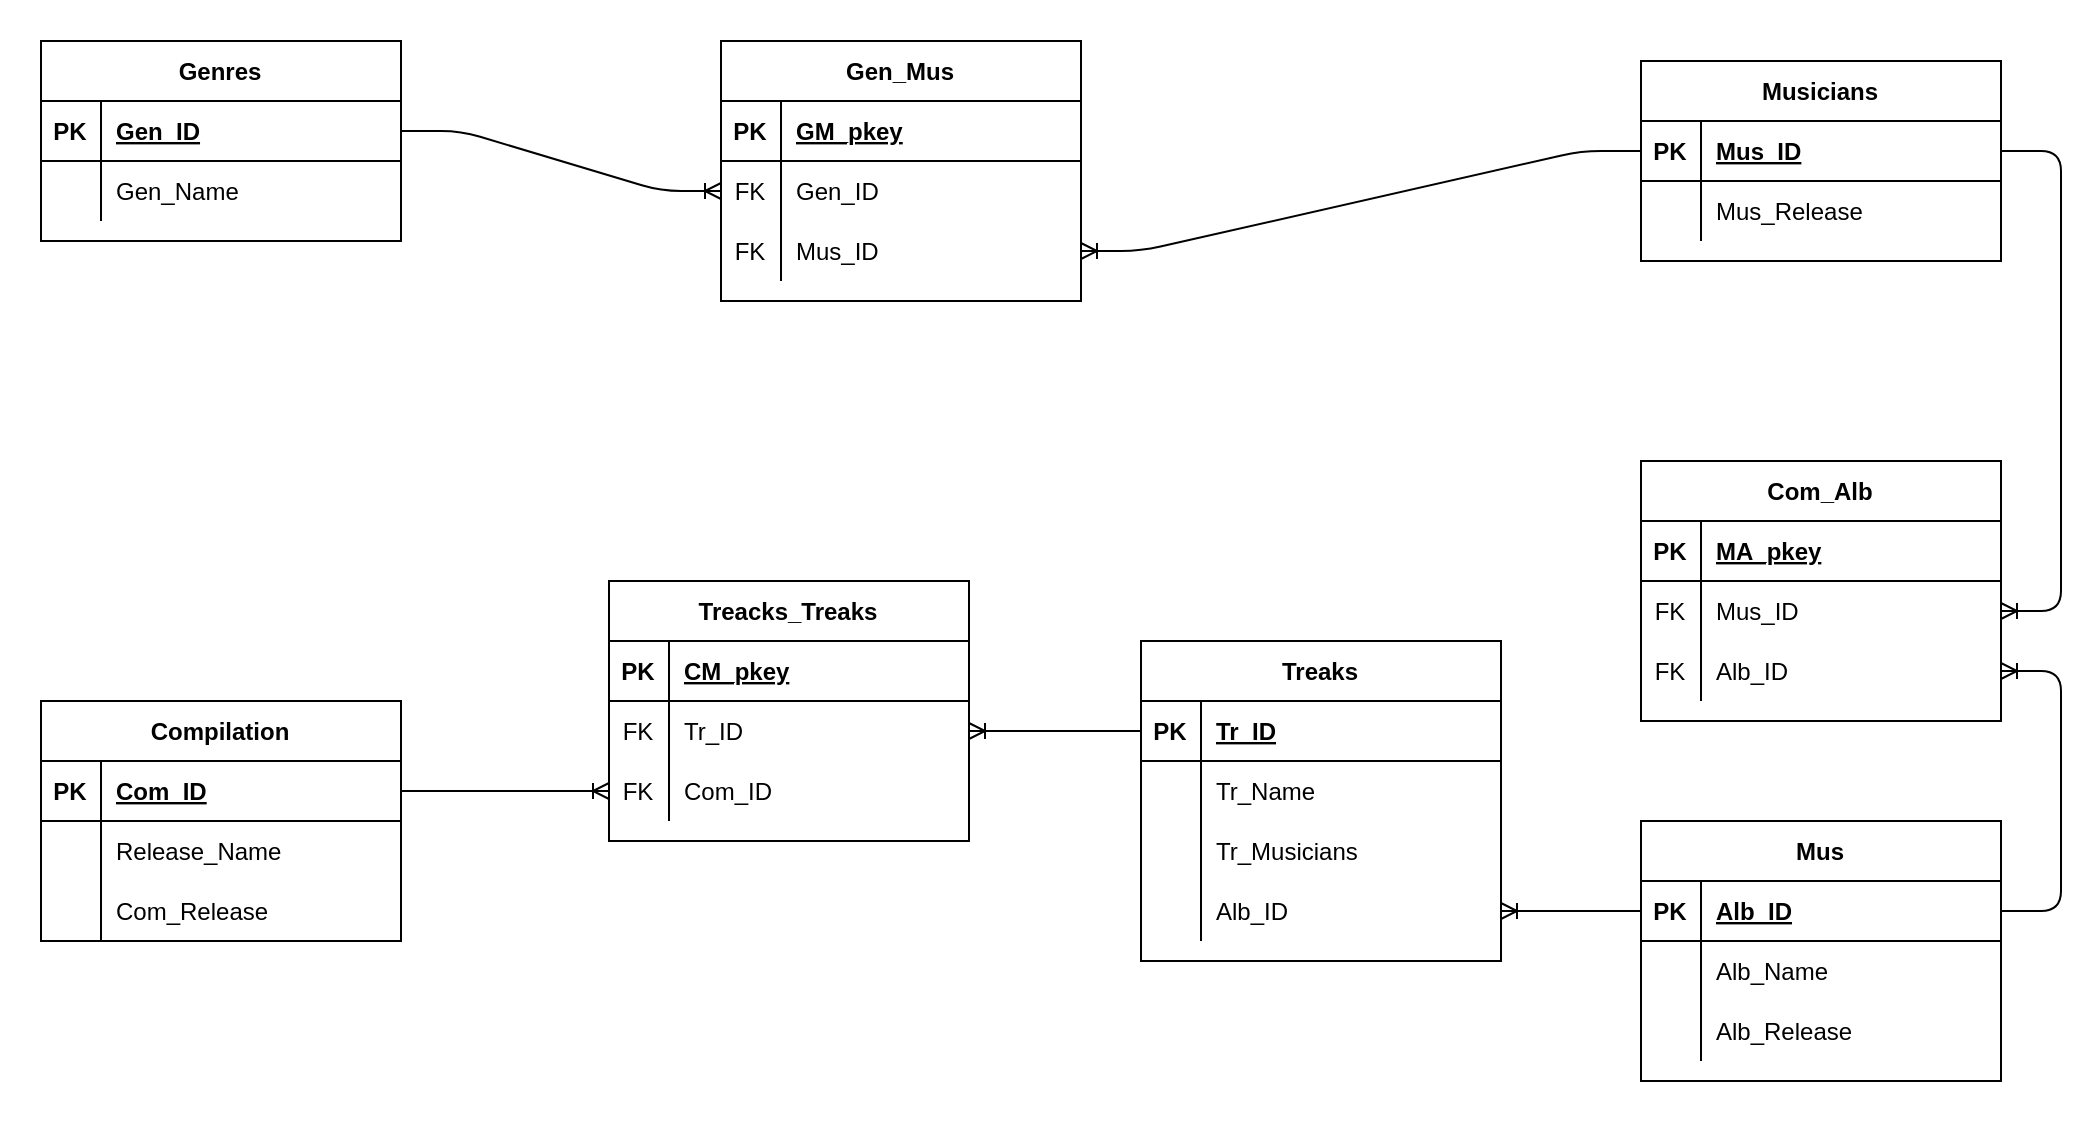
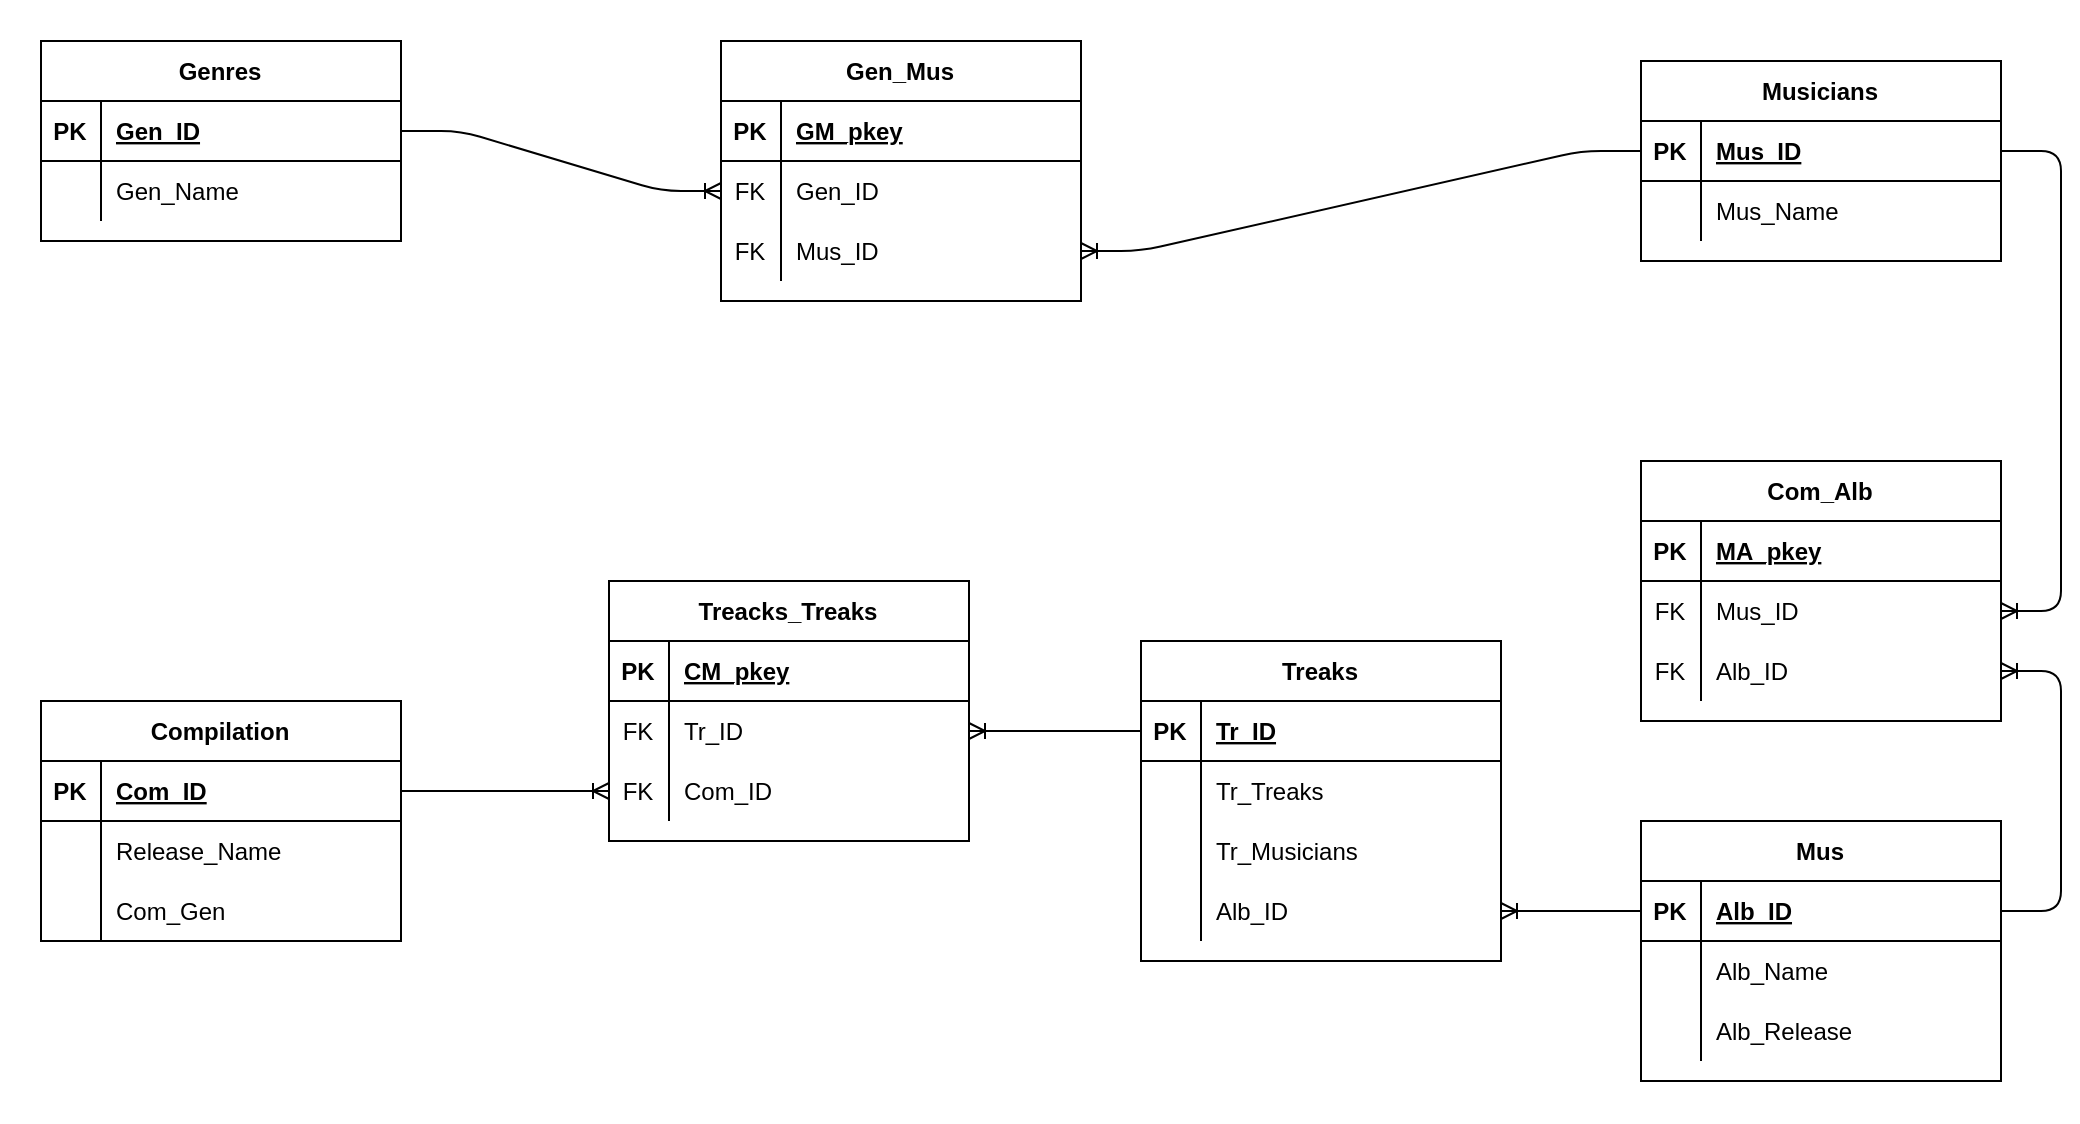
node "Mus_Release": label "Mus_Release" -> "Mus_Name"
node "Tr_Name": label "Tr_Name" -> "Tr_Treaks"
node "Com_Release": label "Com_Release" -> "Com_Gen"
